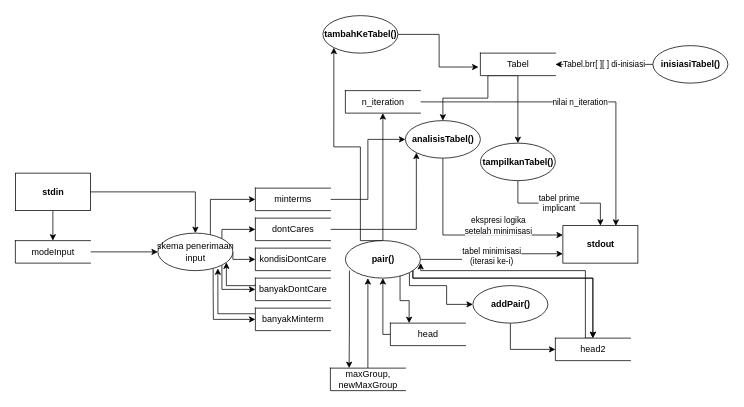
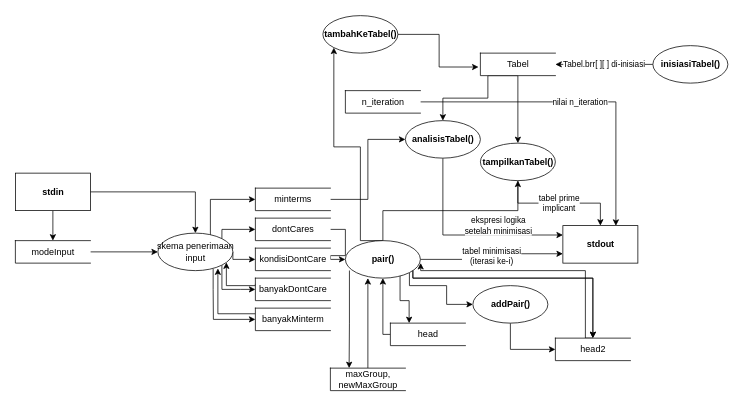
edge "dontCares" -> "analisisTabel()": now "dontCares" -> "pair()"
edge "pair()" -> "n_iteration": now "pair()" -> "tampilkanTabel()"
